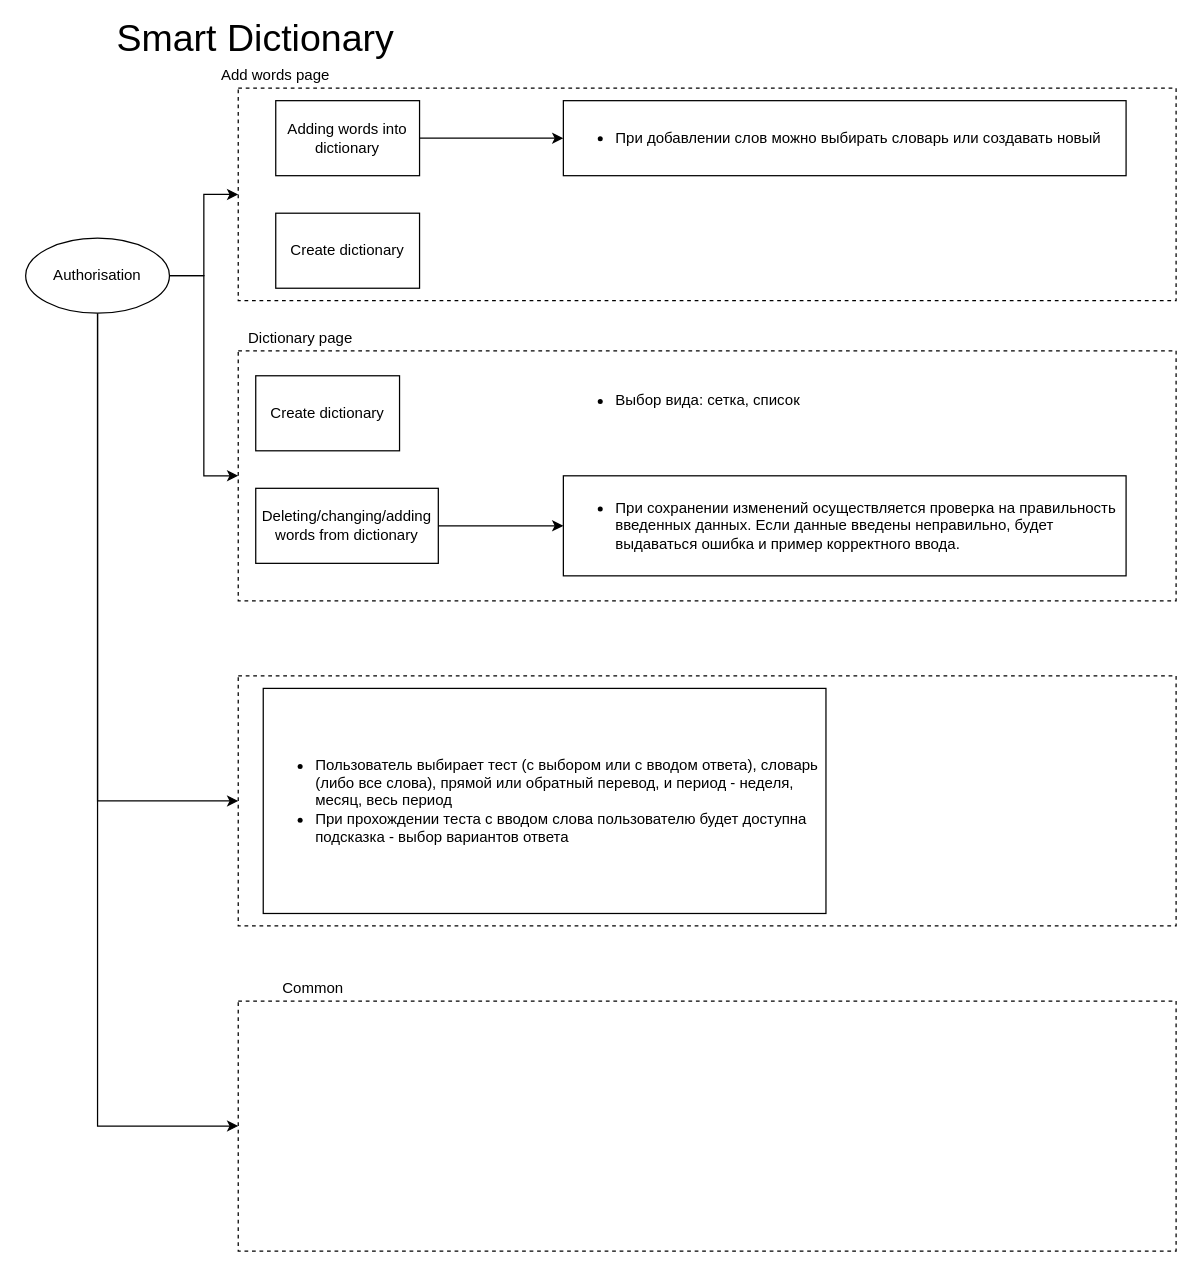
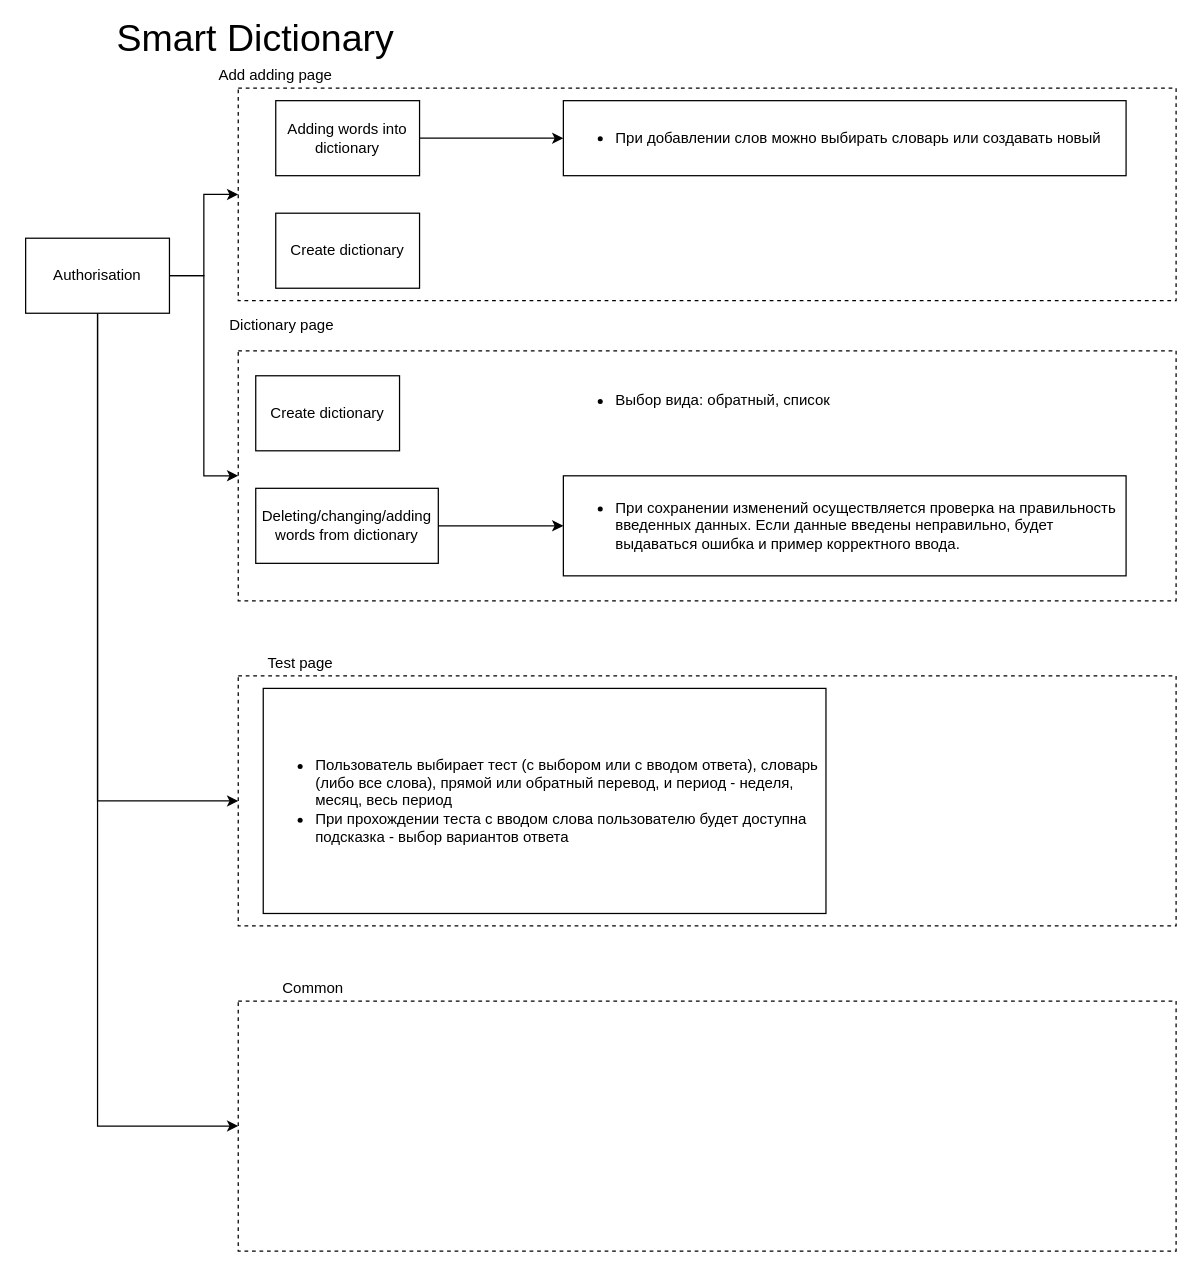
node "Add words page": label "Add words page" -> "Add adding page"
node "Authorisation": shape ellipse -> rectangle
node "Dictionary page": moved (301, 338) -> (282, 326)
node "Выбор вида: сетка, список": label "Выбор вида: сетка, список" -> "Выбор вида: обратный, список"
node "Test page": added
